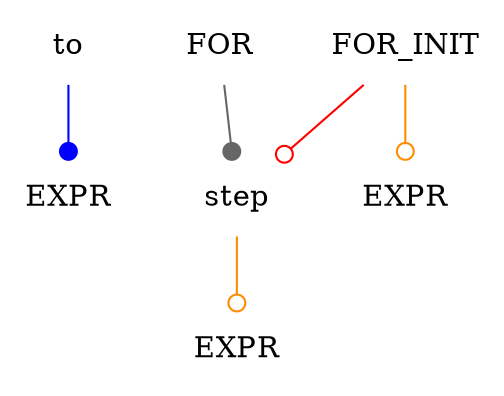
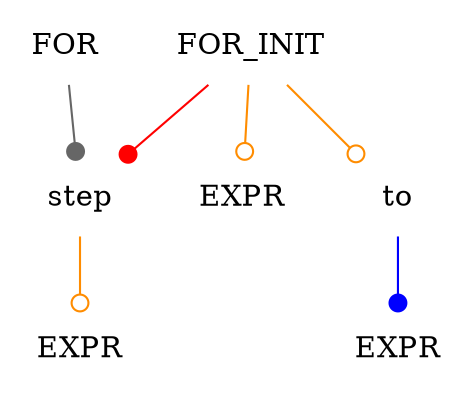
edge "FOR_INIT" -> "to": added
edge "FOR_INIT" -> "step": arrowhead odot -> dot
